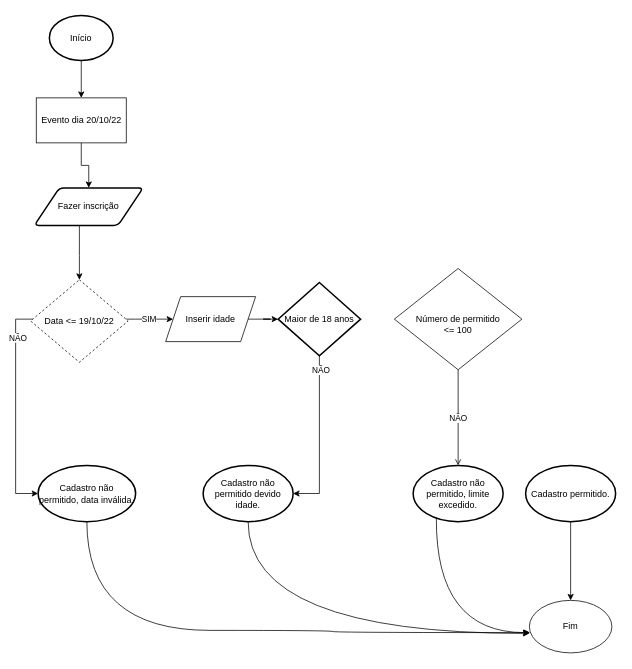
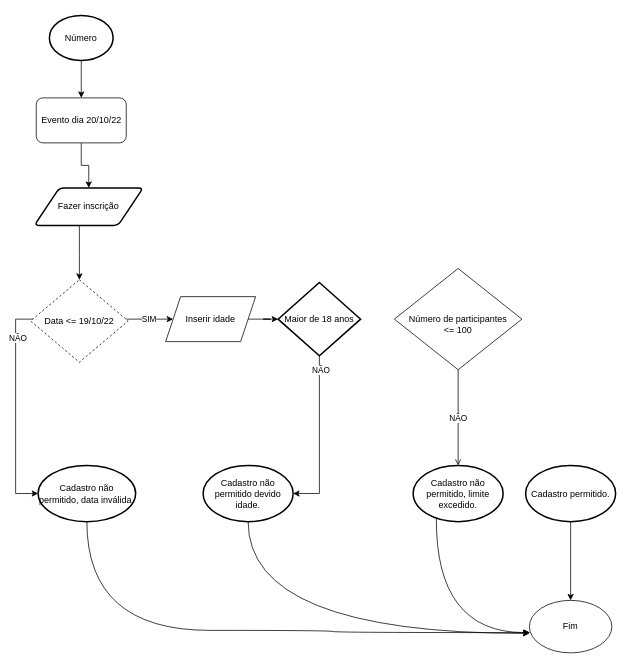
node "Início": label "Início" -> "Número"
node "Evento dia 20/10/22": shape rectangle -> rounded rectangle
node "Número de permitido <= 100": label "Número de permitido <= 100" -> "Número de participantes <= 100"
